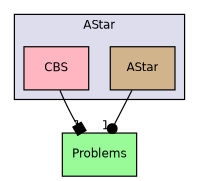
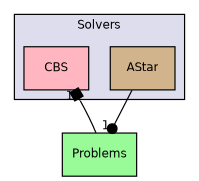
cluster "AStar": label "AStar" -> "Solvers"
edge "CBS" -> "Problems": reversed
